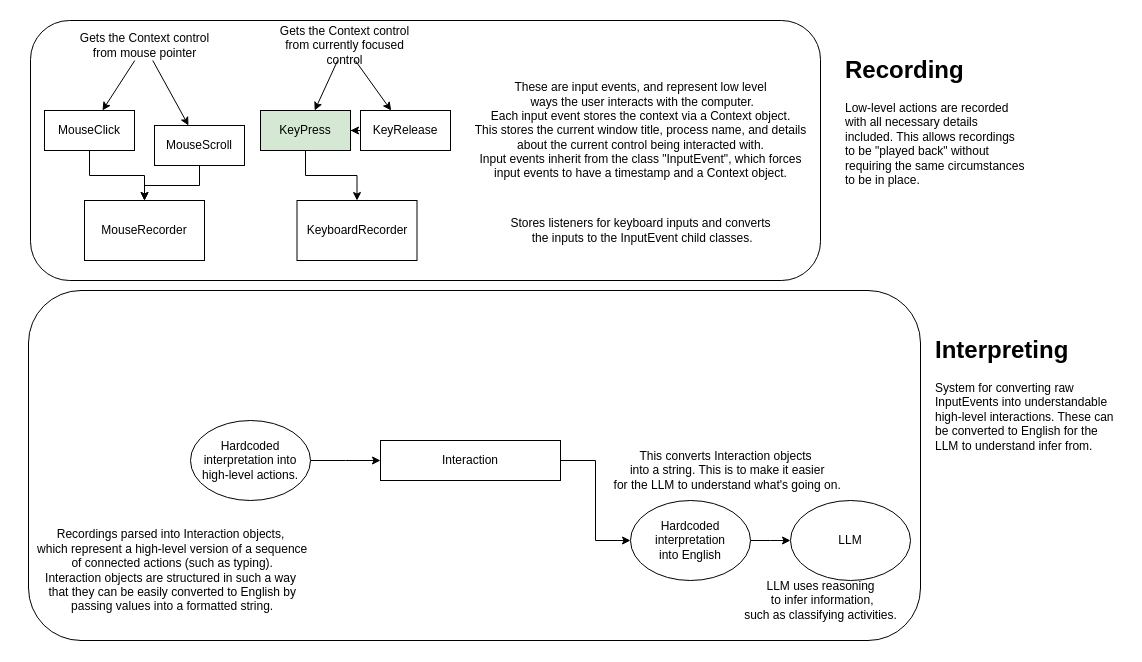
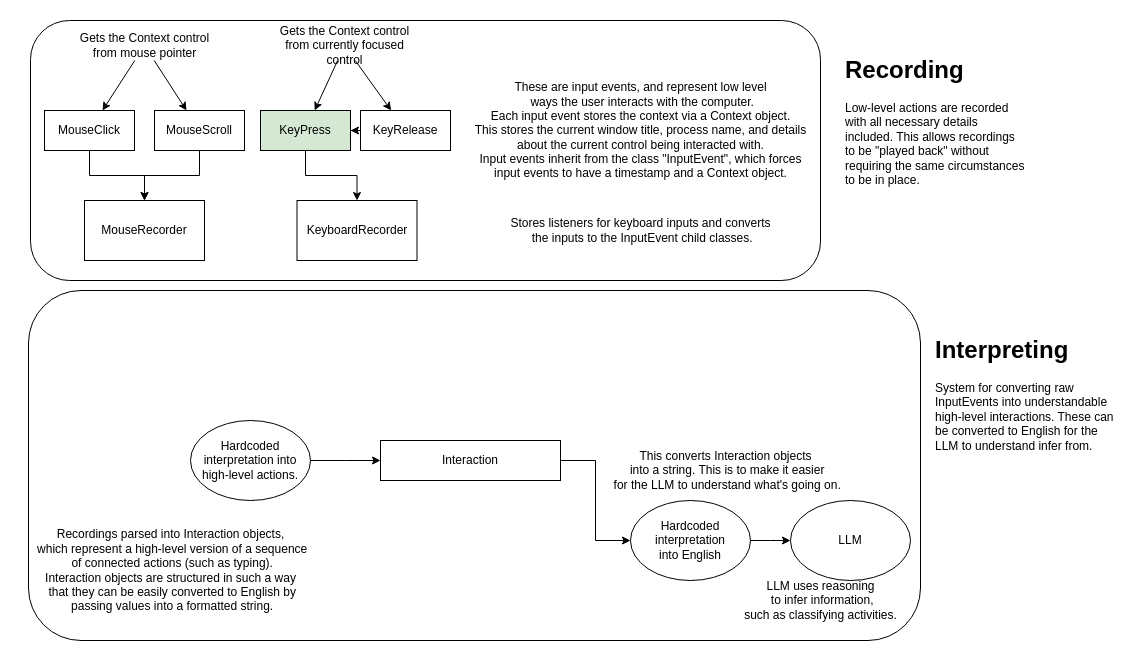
node "MouseScroll": moved (200, 146) -> (200, 131)
